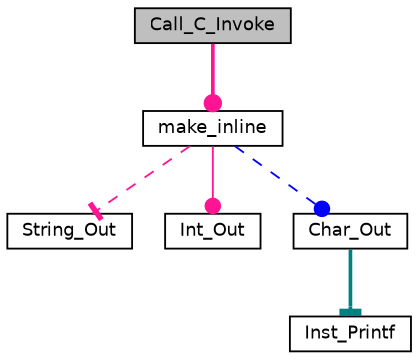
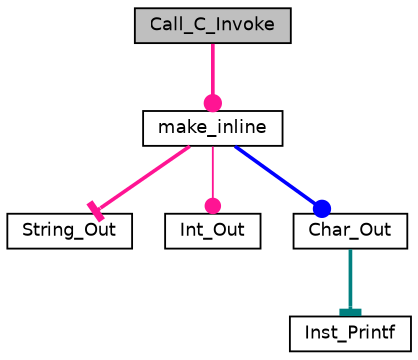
edge "make_inline" -> "Char_Out": style dashed -> bold
edge "make_inline" -> "String_Out": style dashed -> bold
